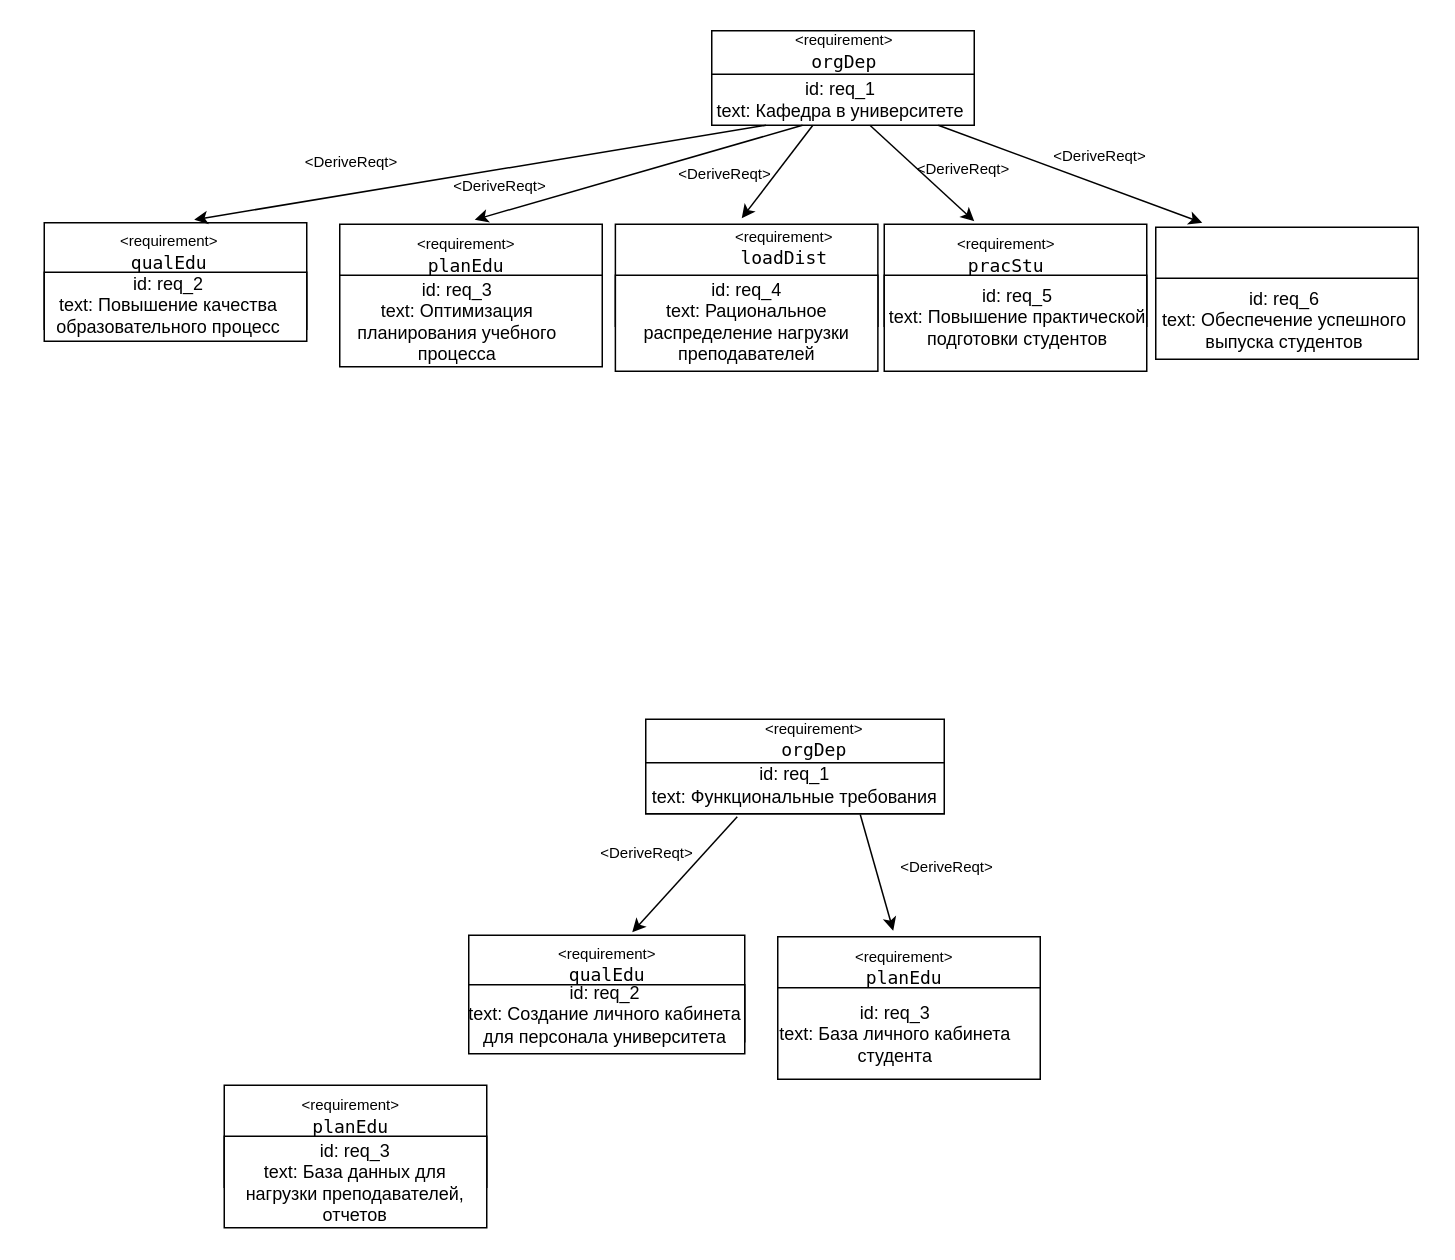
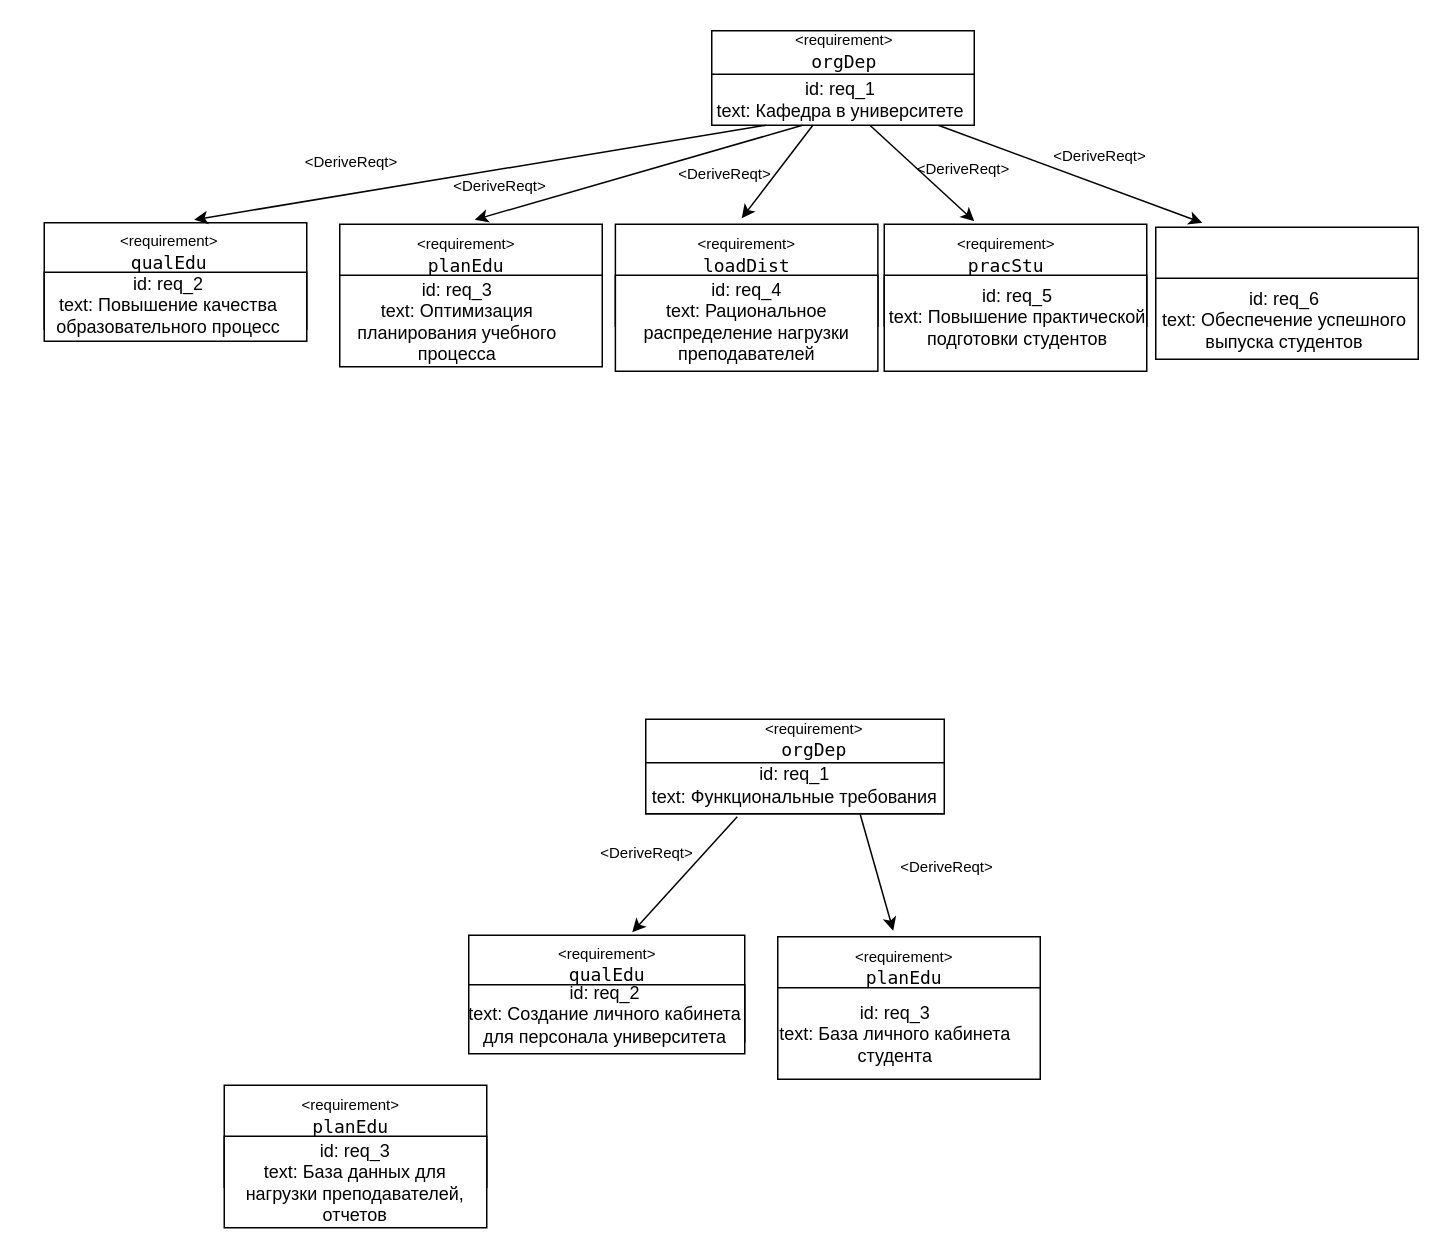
node "<requirement> loadDist": moved (784, 246) -> (747, 254)
